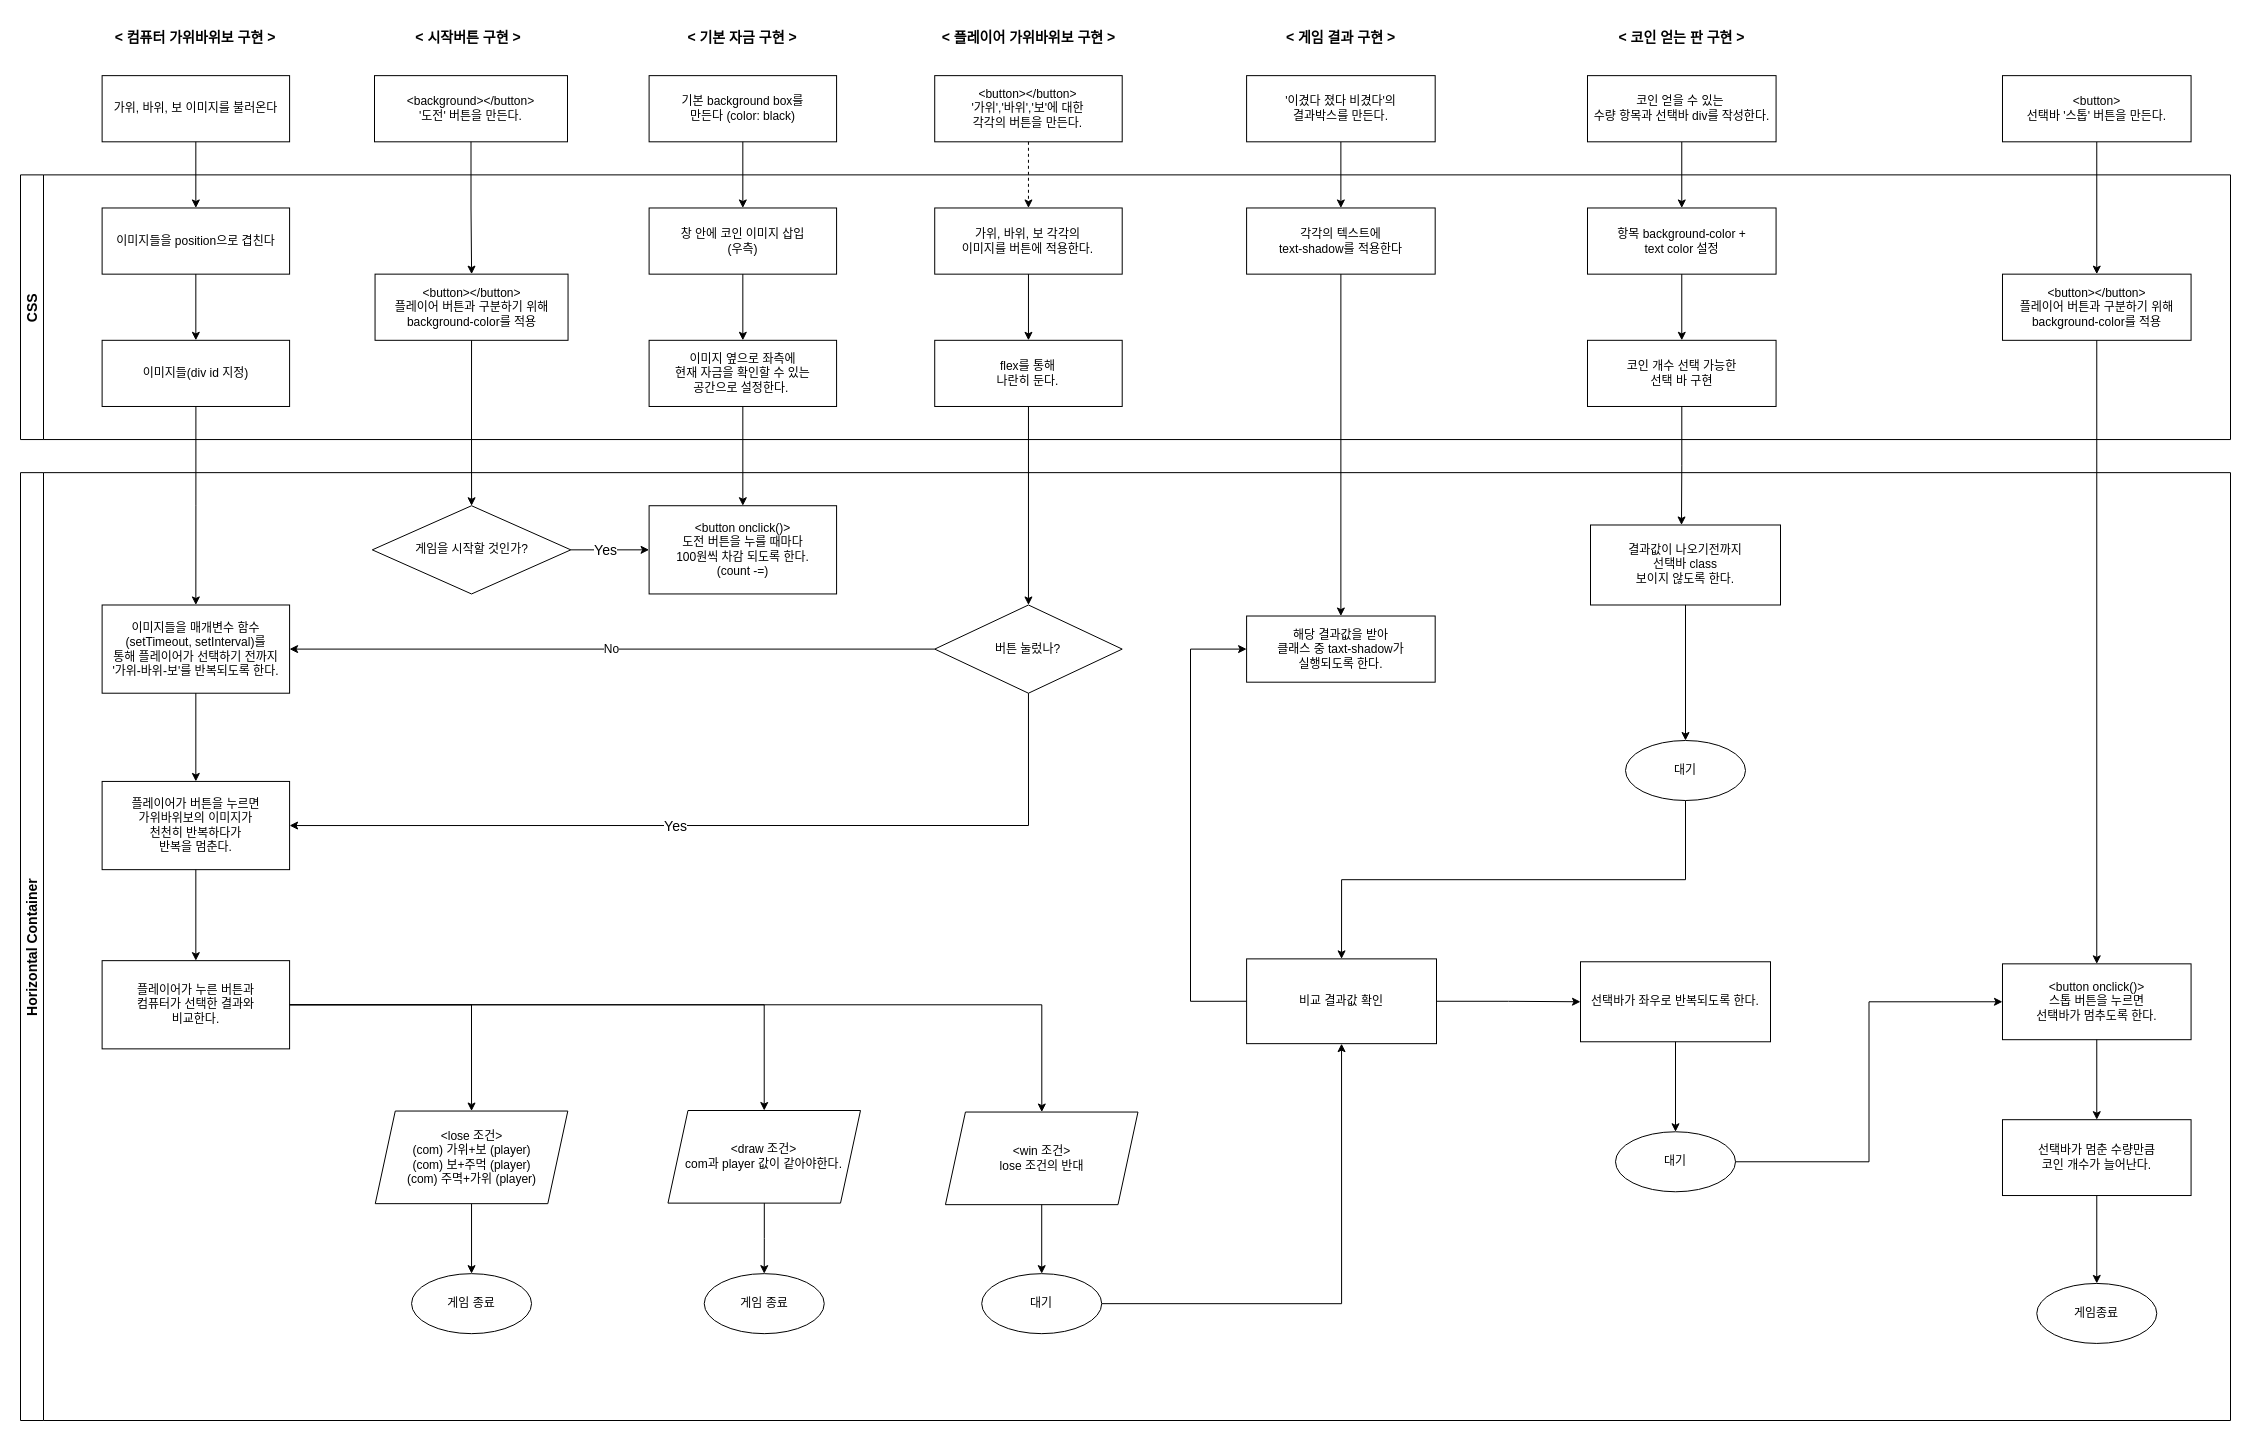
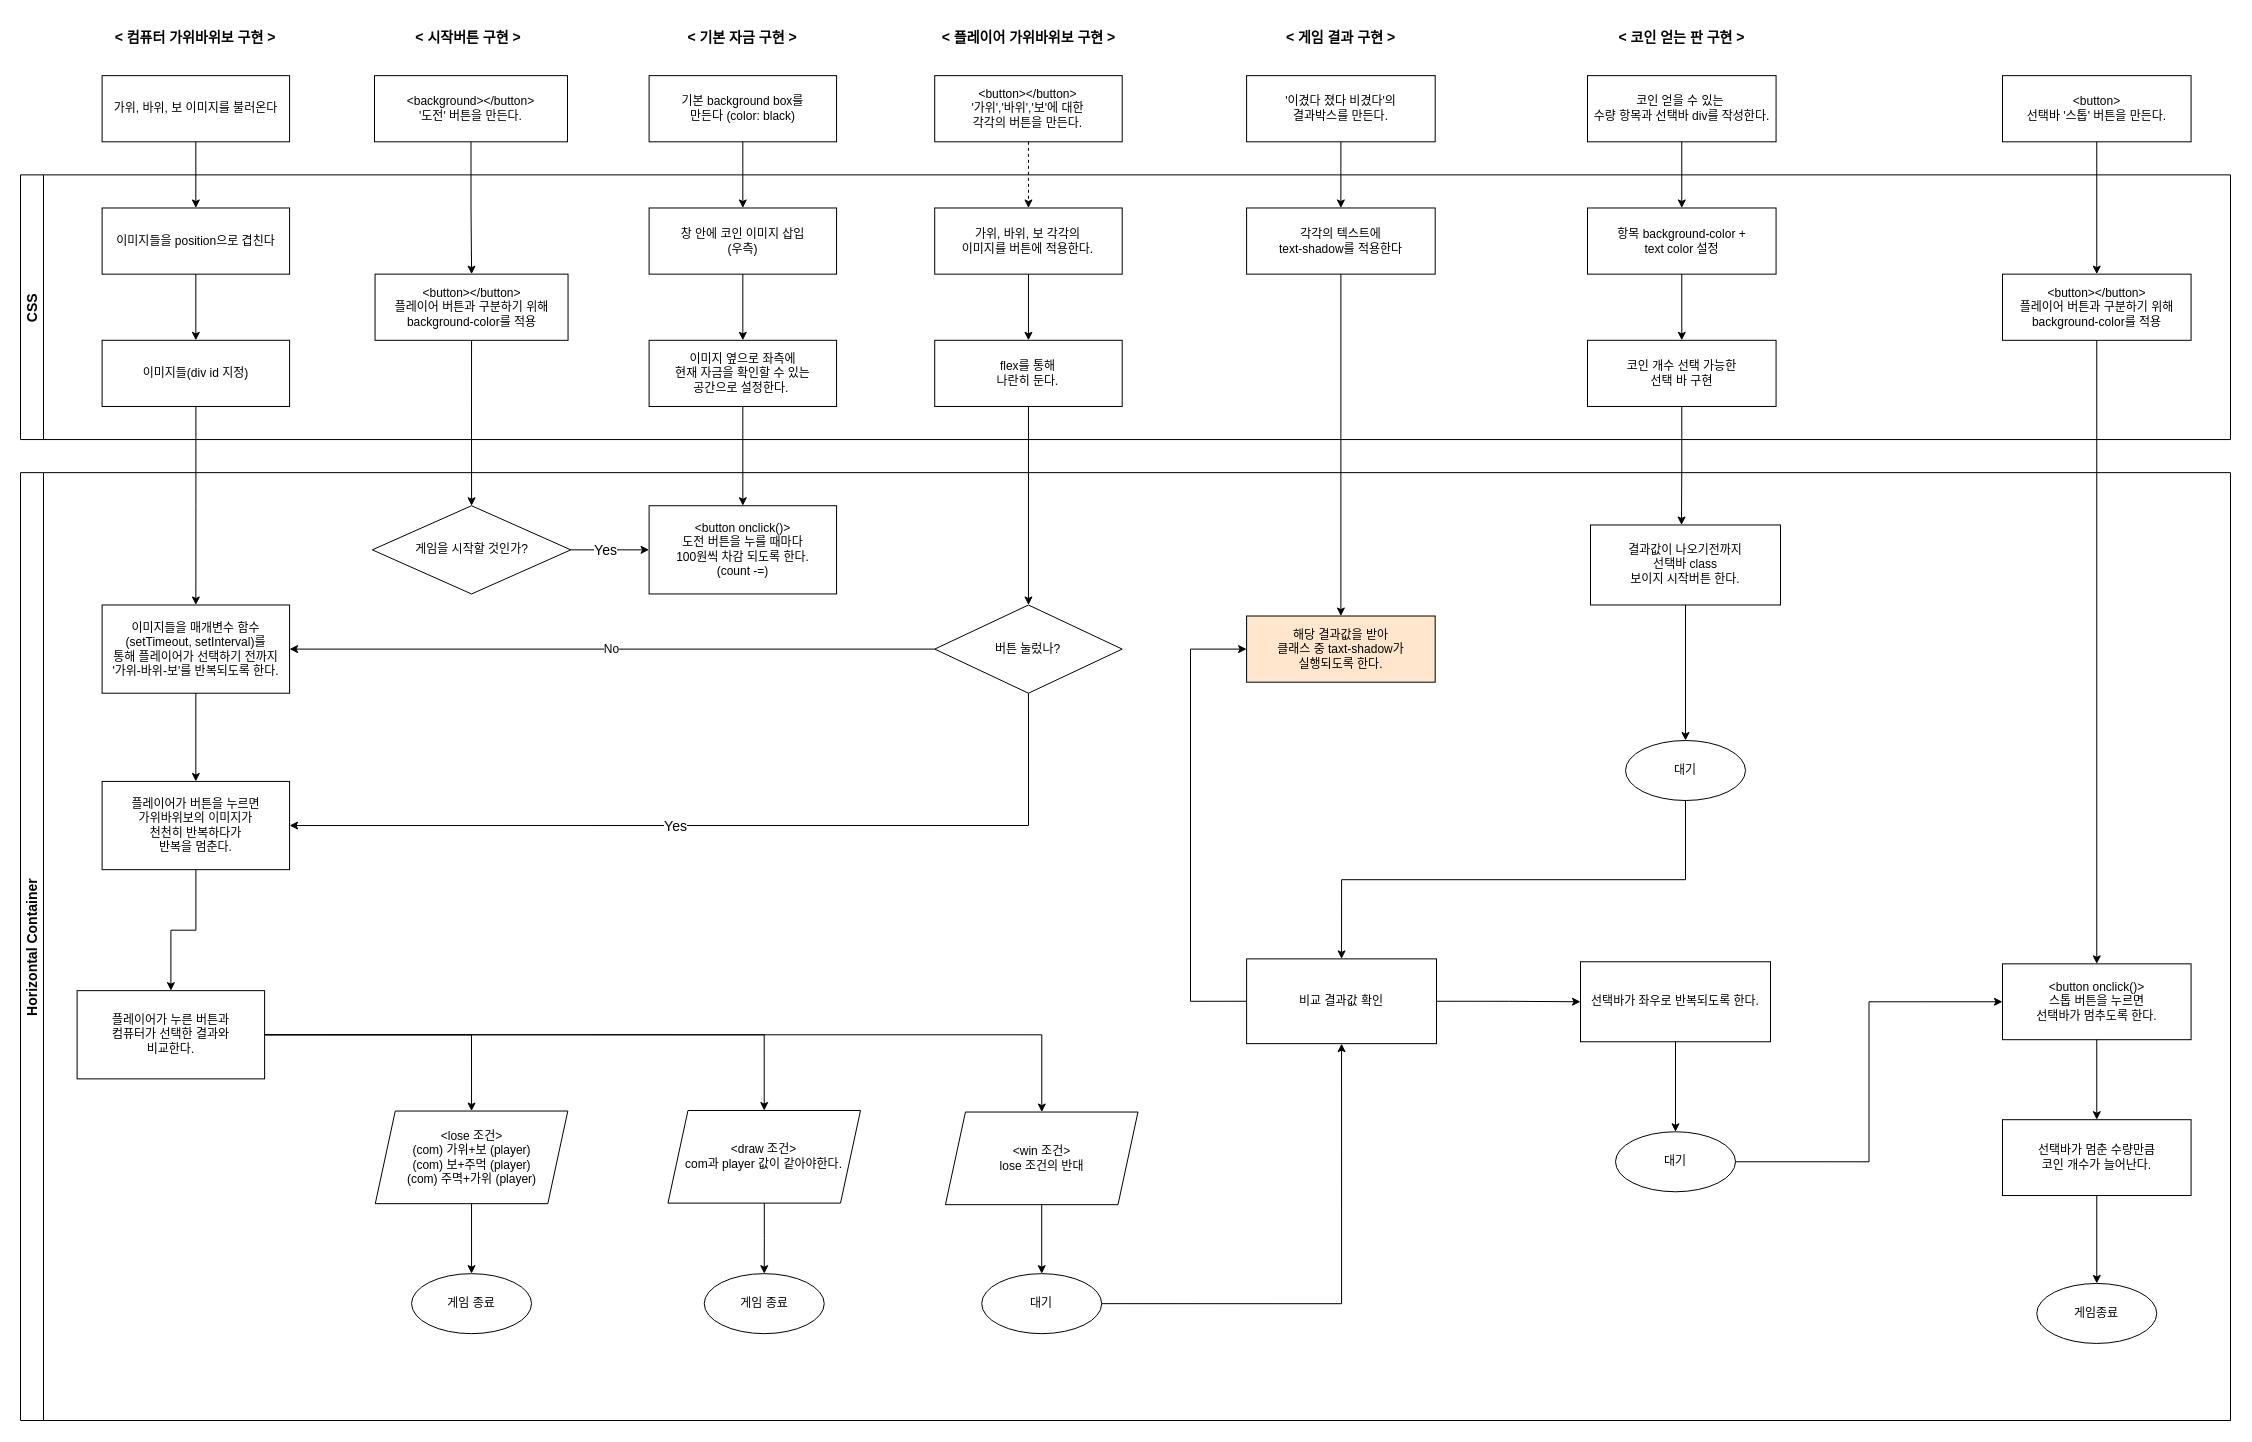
node "결과값이 나오기전까지 선택바 class 보이지 않도록 한다.": label "결과값이 나오기전까지 선택바 class 보이지 않도록 한다." -> "결과값이 나오기전까지 선택바 class 보이지 시작버튼 한다."
node "해당 결과값을 받아 클래스 중 taxt-shadow가 실행되도록 한다.": fillcolor #ffffff -> #ffe6cc
node "플레이어가 누른 버튼과 컴퓨터가 선택한 결과와 비교한다.": moved (196, 1005) -> (171, 1035)
